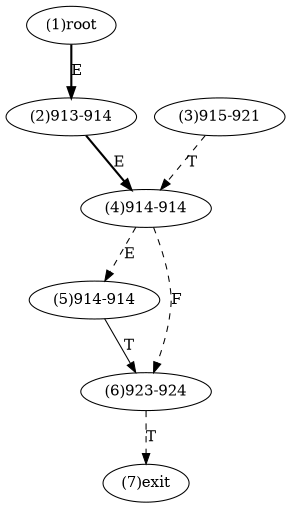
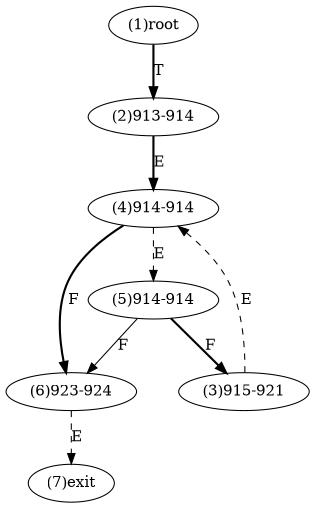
edge "(1)root" -> "(2)913-914": label "E" -> "T"
edge "(3)915-921" -> "(4)914-914": label "T" -> "E"
edge "(4)914-914" -> "(6)923-924": style dashed -> bold
edge "(5)914-914" -> "(3)915-921": added, label "F"
edge "(5)914-914" -> "(6)923-924": label "T" -> "F"
edge "(6)923-924" -> "(7)exit": label "T" -> "E"
